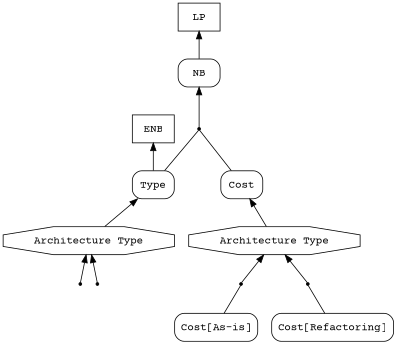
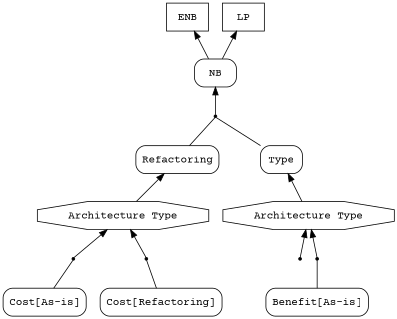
edge "Type" -> "ENB": now "NB" -> "ENB"
node "Cost": label "Cost" -> "Refactoring"
node "Benefit[As-is]": added
